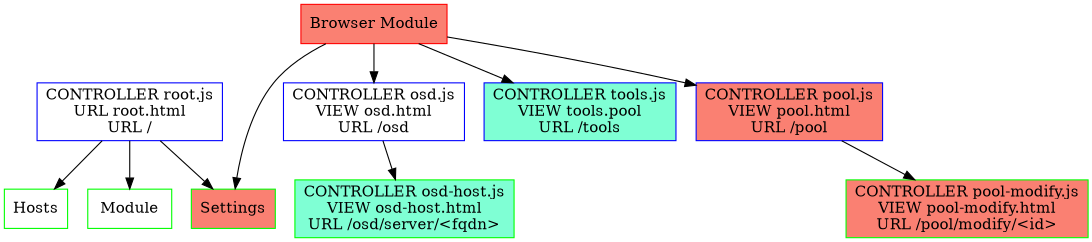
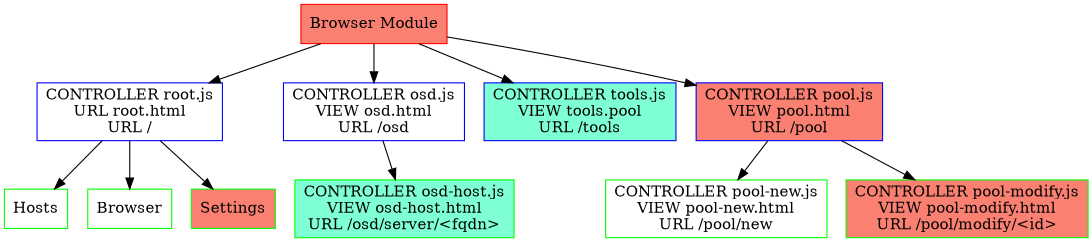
edge "Browser Module" -> "Settings": now "Browser Module" -> "CONTROLLER root.js URL root.html URL /"
node "Module": label "Module" -> "Browser"
node "CONTROLLER pool-new.js VIEW pool-new.html URL /pool/new": added
